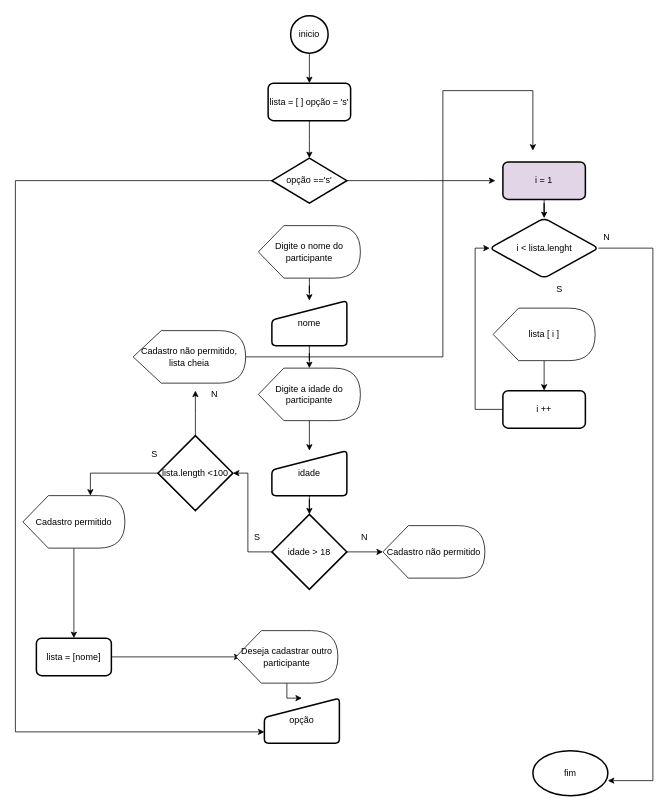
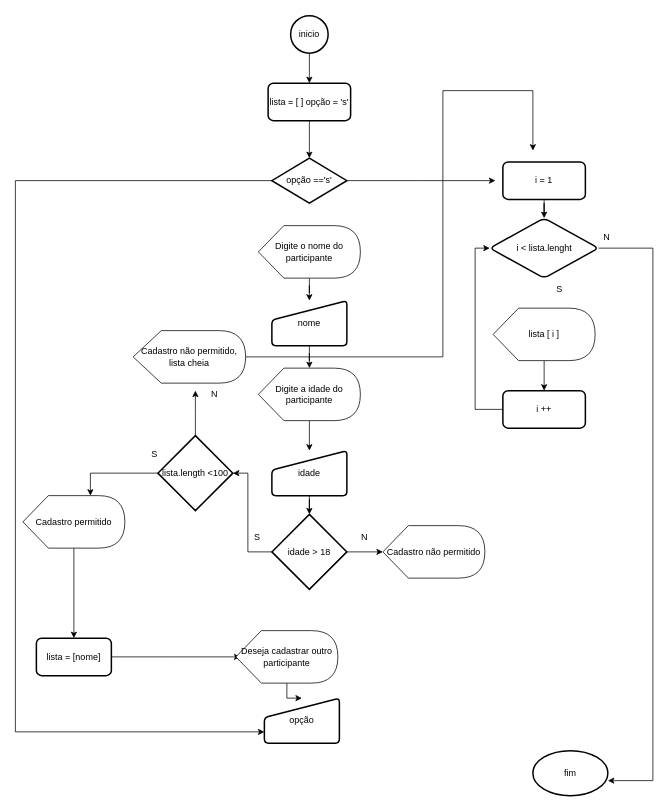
node "i = 1": fillcolor #e1d5e7 -> #ffffff
